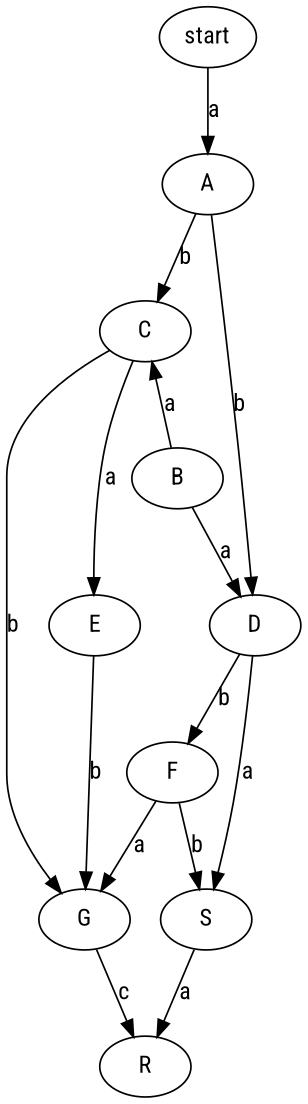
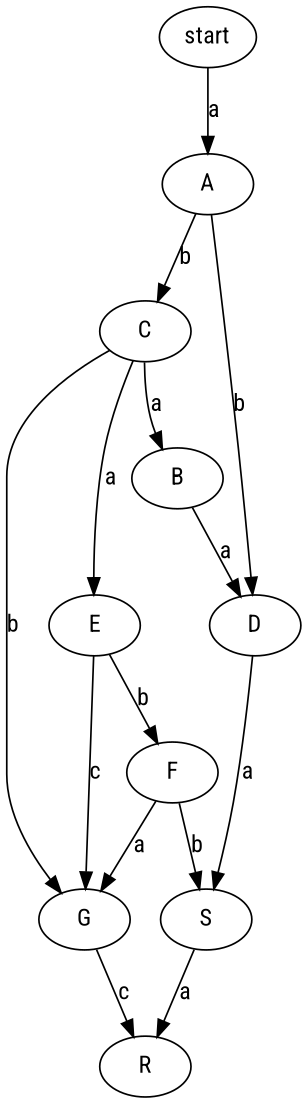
edge "B" -> "C": reversed
edge "D" -> "F": now "E" -> "F"
edge "E" -> "G": label "b" -> "c"
